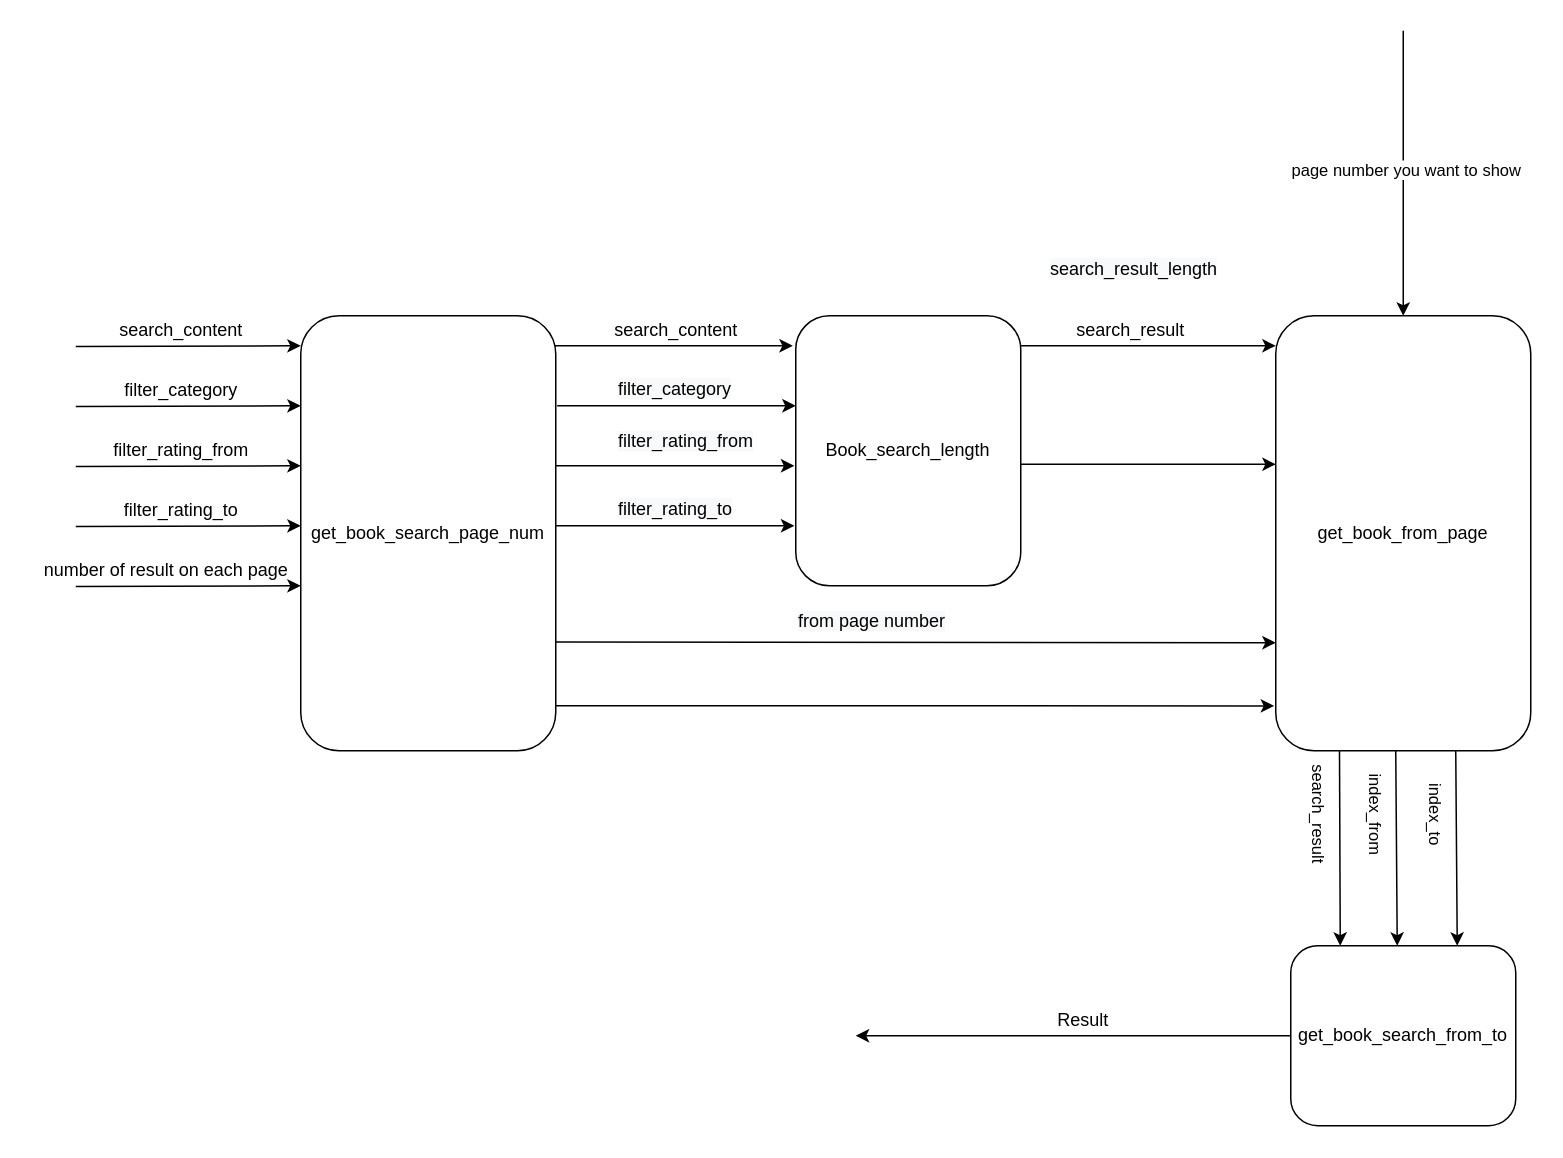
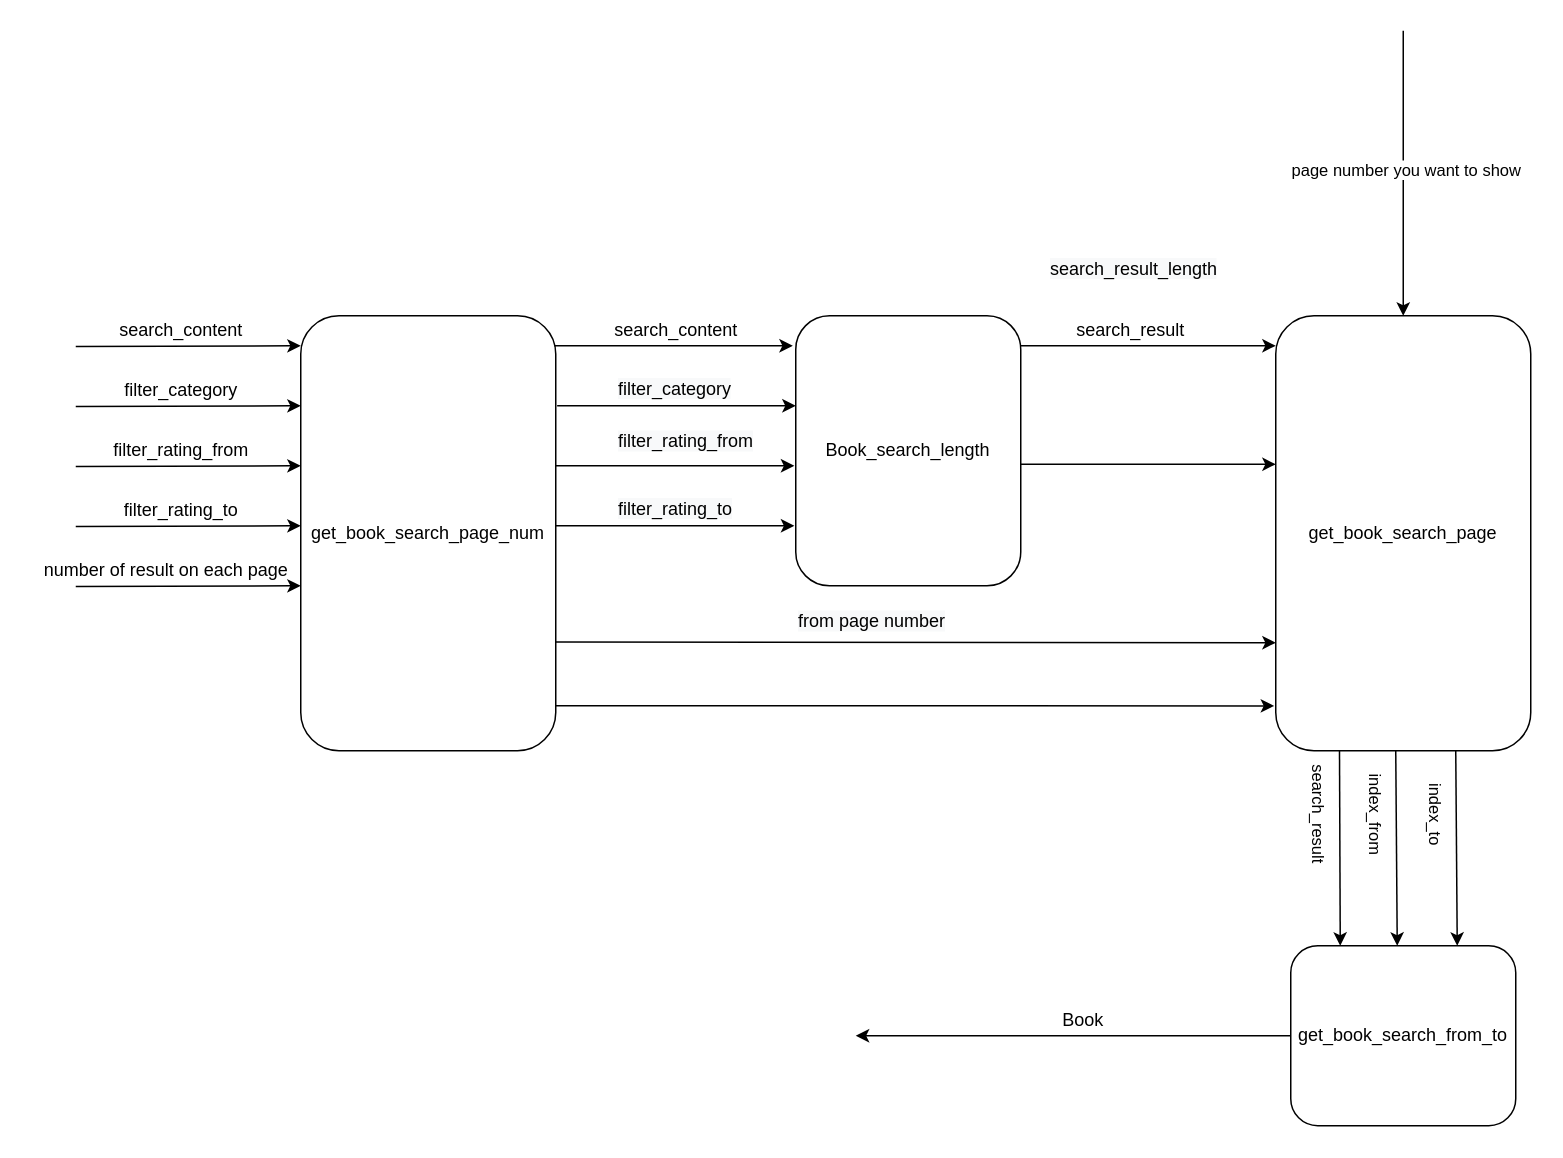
node "get_book_from_page": label "get_book_from_page" -> "get_book_search_page"
node "Result": label "Result" -> "Book"
